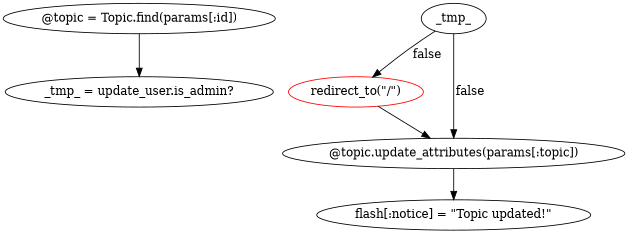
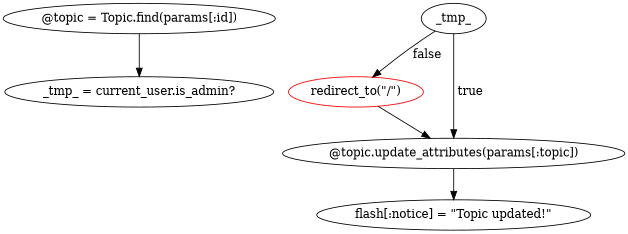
node "_tmp_ = update_user.is_admin?": label "_tmp_ = update_user.is_admin?" -> "_tmp_ = current_user.is_admin?"
edge "_tmp_" -> "@topic.update_attributes(params[:topic])": label " false" -> " true"
